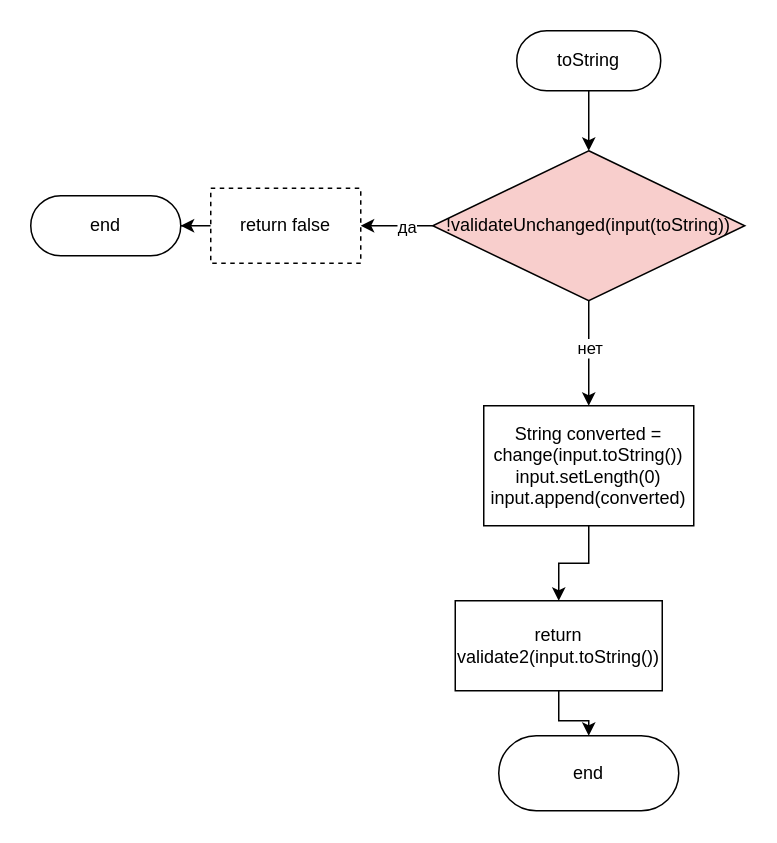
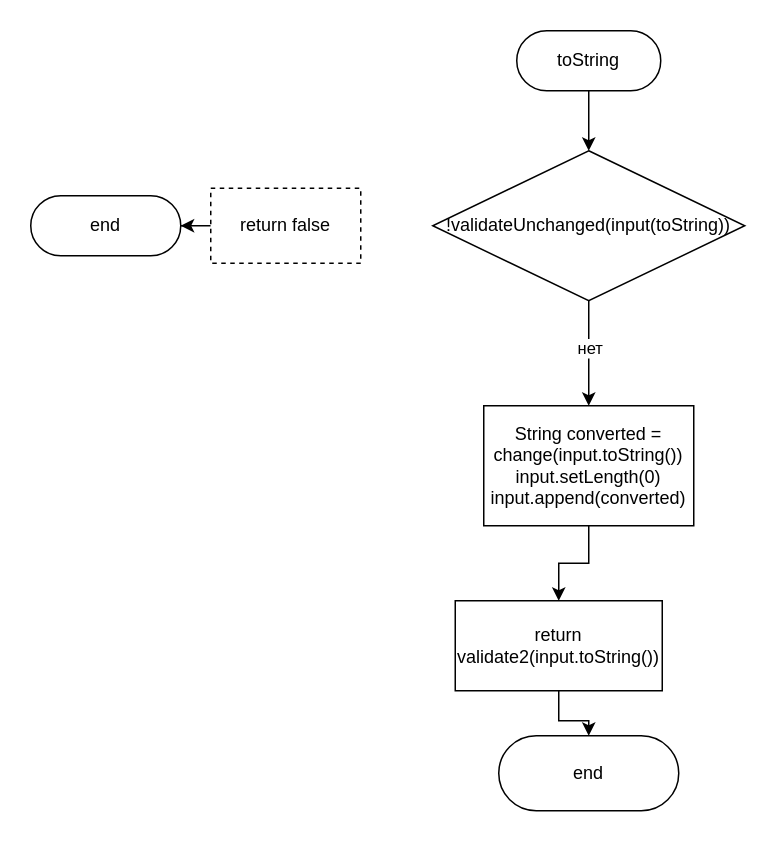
edge "!validateUnchanged(input(toString))" -> "return false": removed, label "да"
node "!validateUnchanged(input(toString))": fillcolor #f8cecc -> #ffffff
